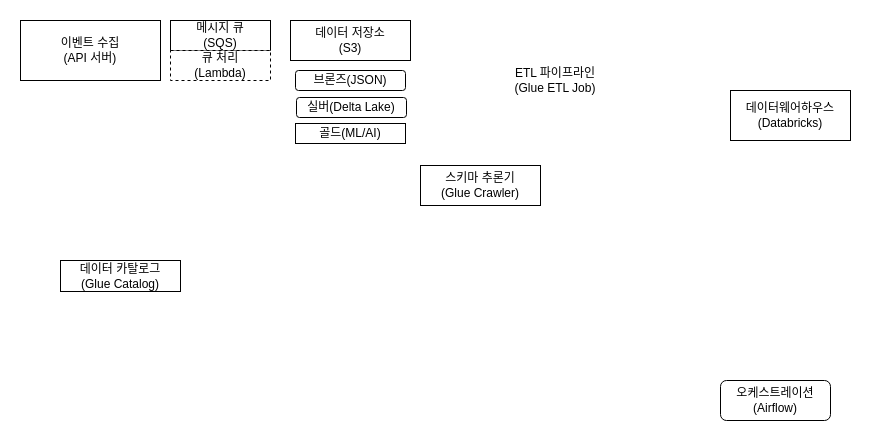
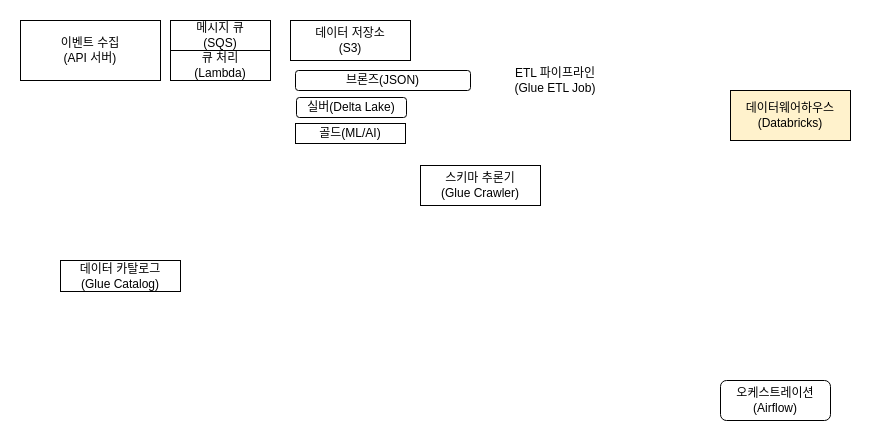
node "큐 처리 (Lambda)": style dashed -> solid
node "브론즈(JSON)": size 110x20 -> 175x20
node "데이터웨어하우스 (Databricks)": fillcolor #ffffff -> #fff2cc
